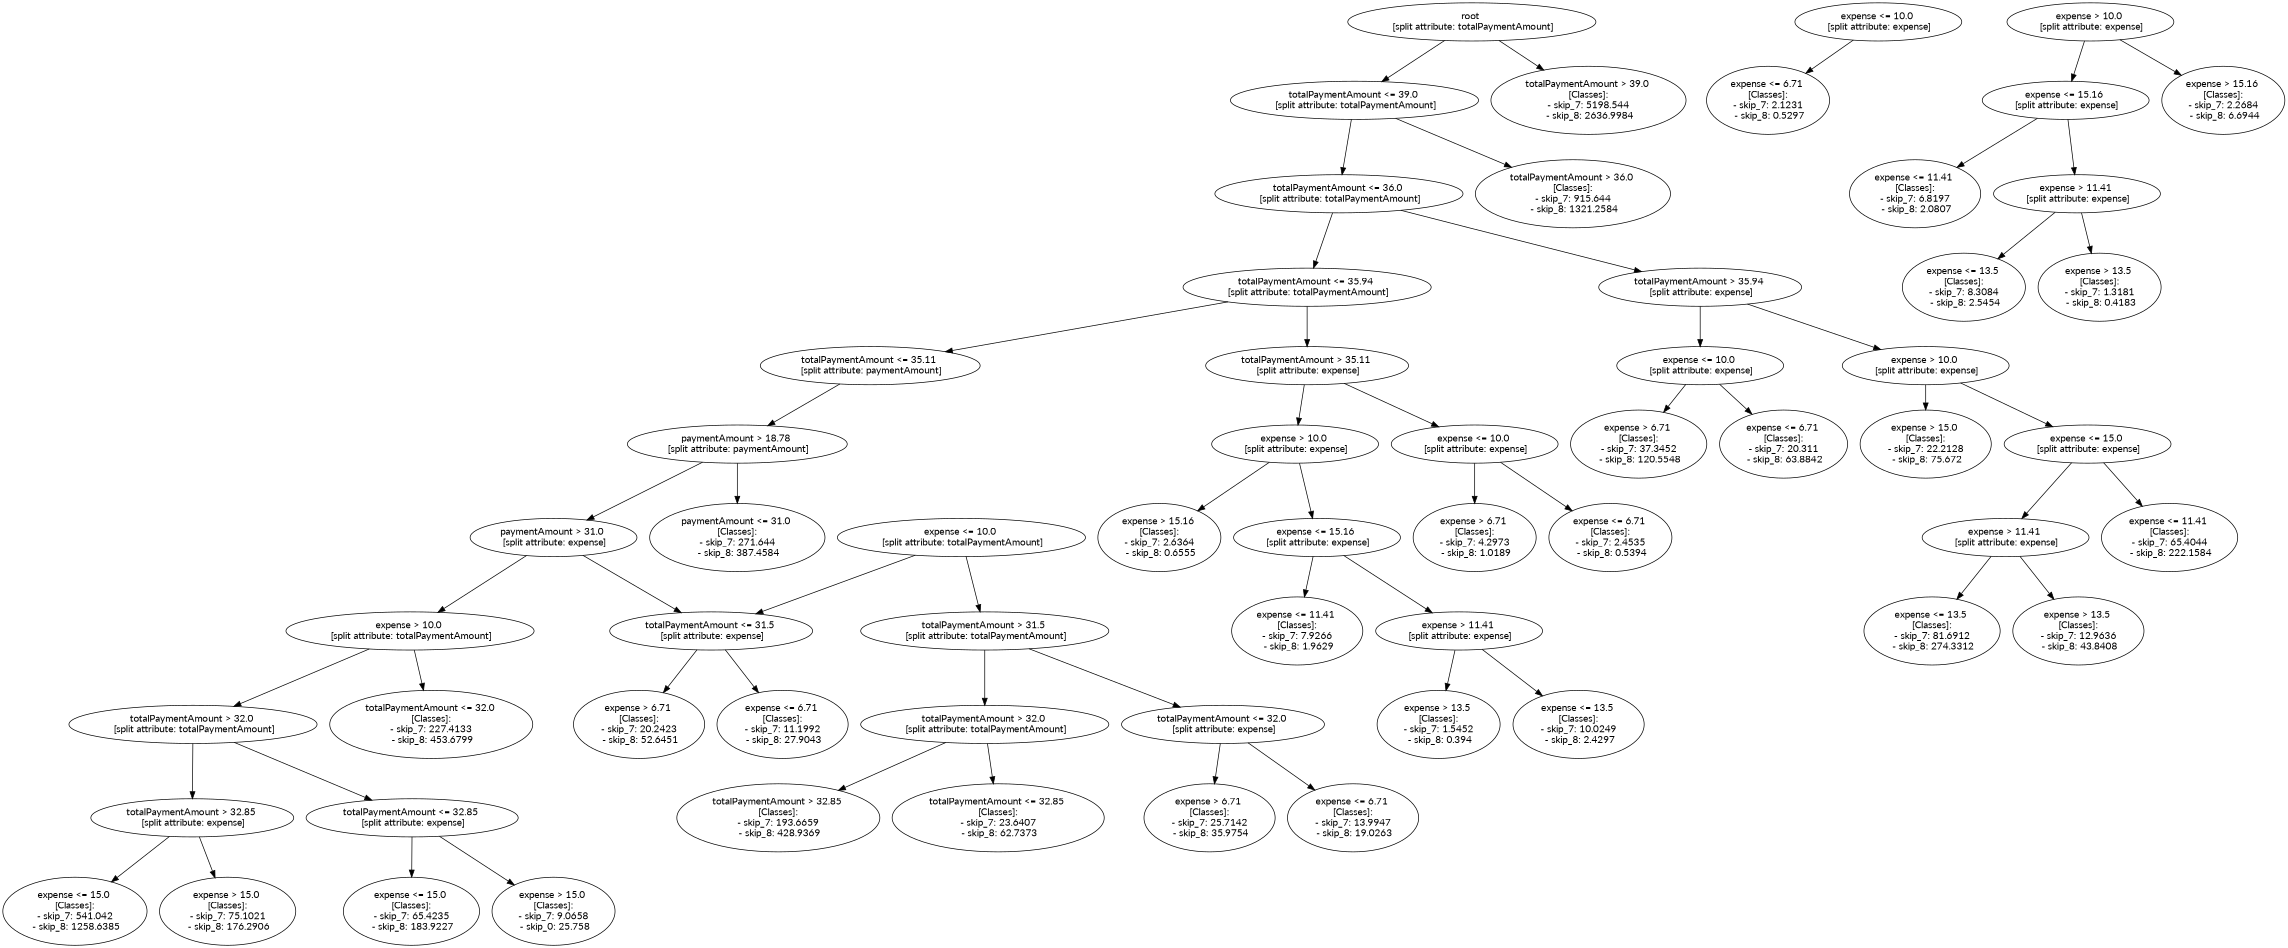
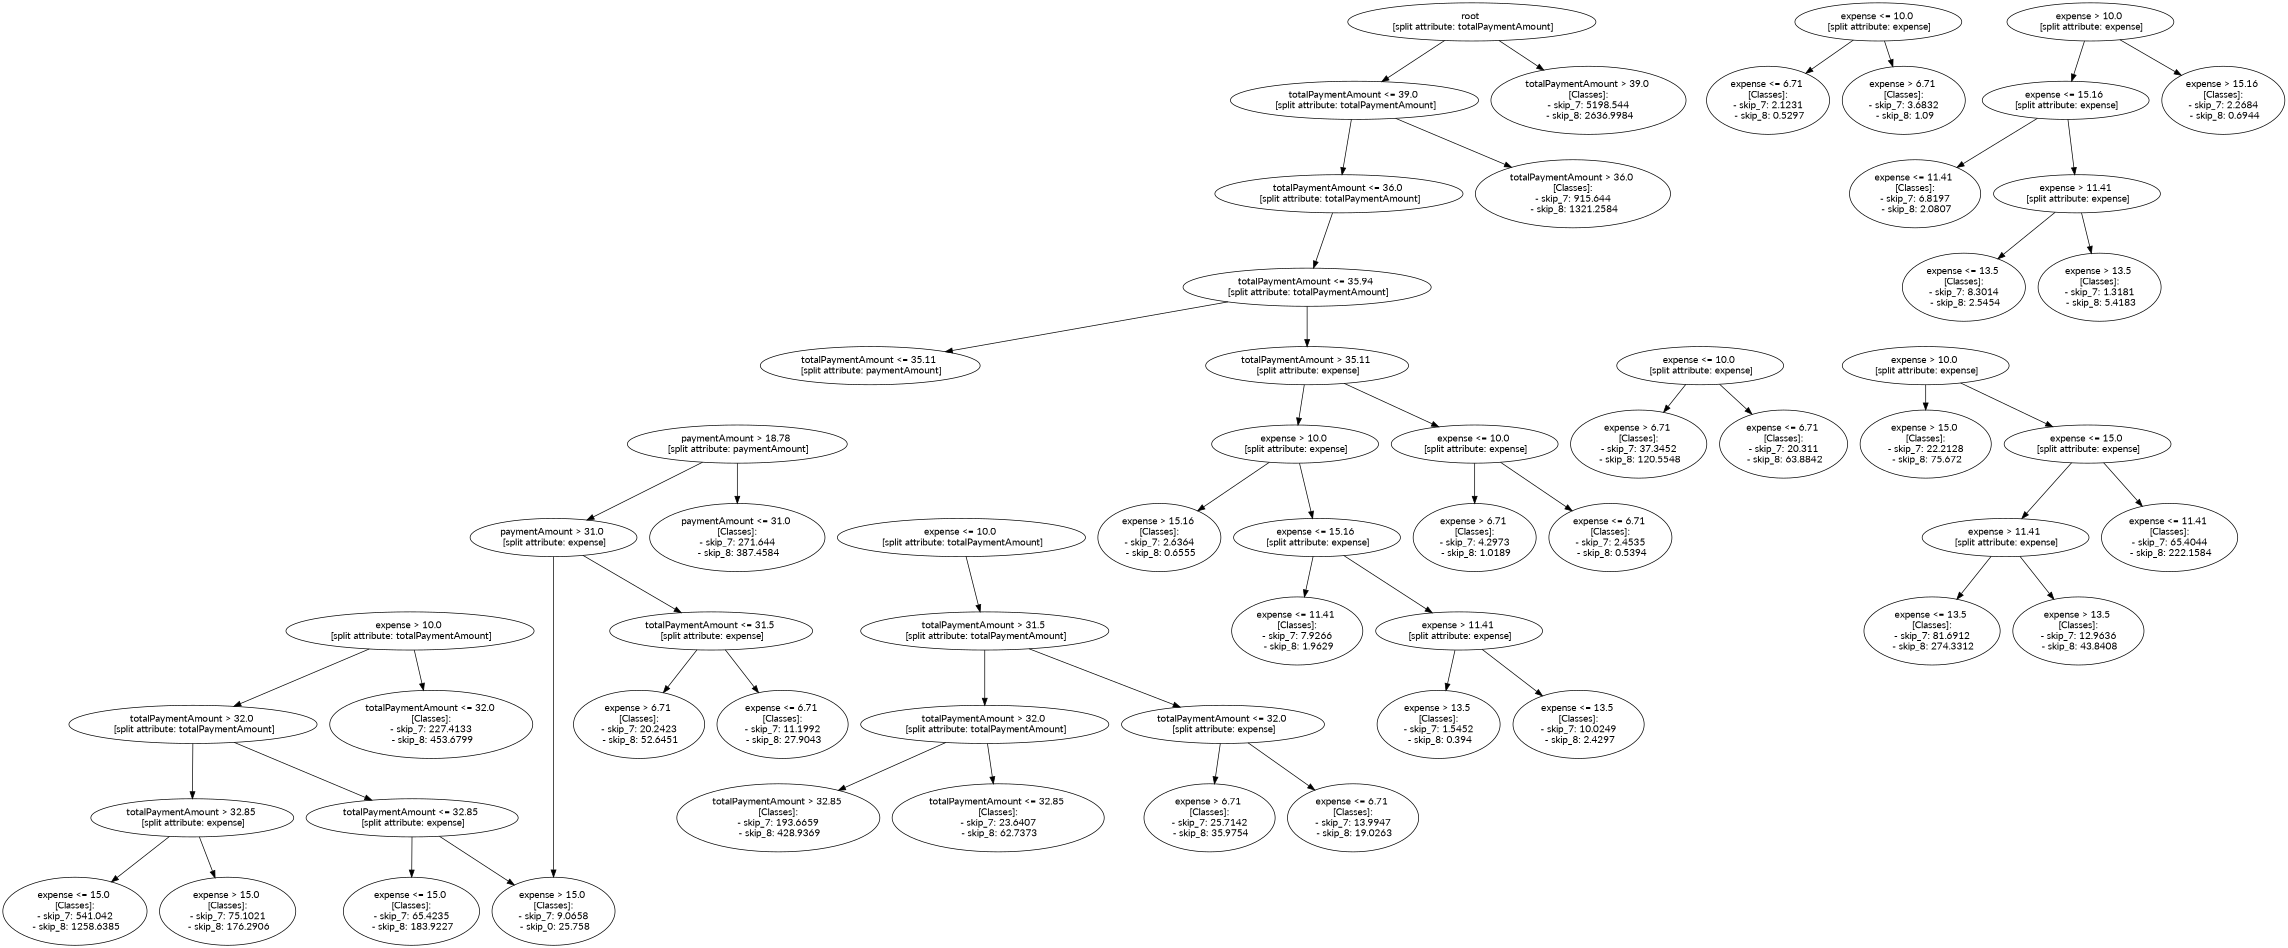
node "expense > 6.71 [Classes]: - skip_7: 3.6832 - skip_8: 1.09": added
node "expense > 15.16 [Classes]: - skip_7: 2.2684 - skip_8: 6.6944": label "expense > 15.16 [Classes]: - skip_7: 2.2684 - skip_8: 6.6944" -> "expense > 15.16 [Classes]: - skip_7: 2.2684 - skip_8: 0.6944"
node "totalPaymentAmount > 35.94 [split attribute: expense]": removed
node "expense <= 13.5 [Classes]: - skip_7: 8.3084 - skip_8: 2.5454": label "expense <= 13.5 [Classes]: - skip_7: 8.3084 - skip_8: 2.5454" -> "expense <= 13.5 [Classes]: - skip_7: 8.3014 - skip_8: 2.5454"
node "expense > 13.5 [Classes]: - skip_7: 1.3181 - skip_8: 0.4183": label "expense > 13.5 [Classes]: - skip_7: 1.3181 - skip_8: 0.4183" -> "expense > 13.5 [Classes]: - skip_7: 1.3181 - skip_8: 5.4183"
edge "totalPaymentAmount <= 35.11 [split attribute: paymentAmount]" -> "paymentAmount > 18.78 [split attribute: paymentAmount]": removed
edge "paymentAmount > 31.0 [split attribute: expense]" -> "expense > 10.0 [split attribute: totalPaymentAmount]": now "paymentAmount > 31.0 [split attribute: expense]" -> "expense > 15.0 [Classes]: - skip_7: 9.0658 - skip_0: 25.758"
edge "expense <= 10.0 [split attribute: totalPaymentAmount]" -> "totalPaymentAmount <= 31.5 [split attribute: expense]": removed
